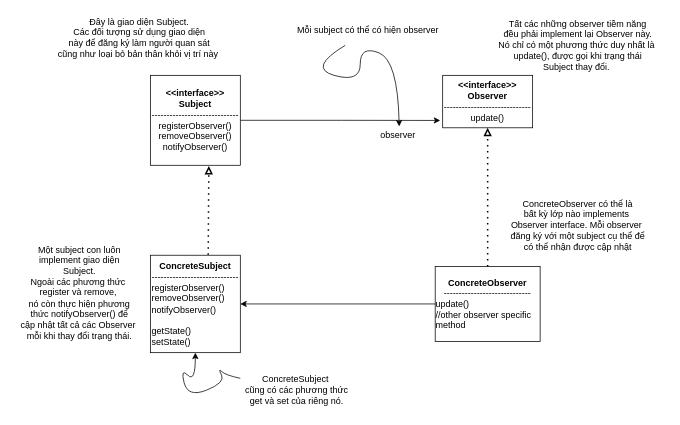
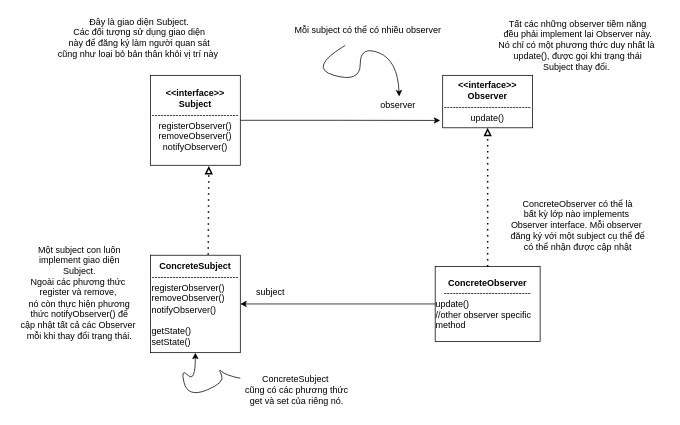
node "Mỗi subject có thể có hiện observer": label "Mỗi subject có thể có hiện observer" -> "Mỗi subject có thể có nhiều observer"
node "observer": moved (398, 135) -> (398, 105)
node "subject": added
